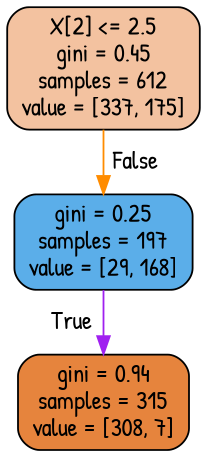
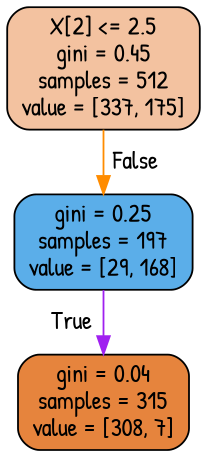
node "X[2] <= 2.5 gini = 0.45 samples = 612 value = [337, 175]": label "X[2] <= 2.5 gini = 0.45 samples = 612 value = [337, 175]" -> "X[2] <= 2.5 gini = 0.45 samples = 512 value = [337, 175]"
node "gini = 0.94 samples = 315 value = [308, 7]": label "gini = 0.94 samples = 315 value = [308, 7]" -> "gini = 0.04 samples = 315 value = [308, 7]"
